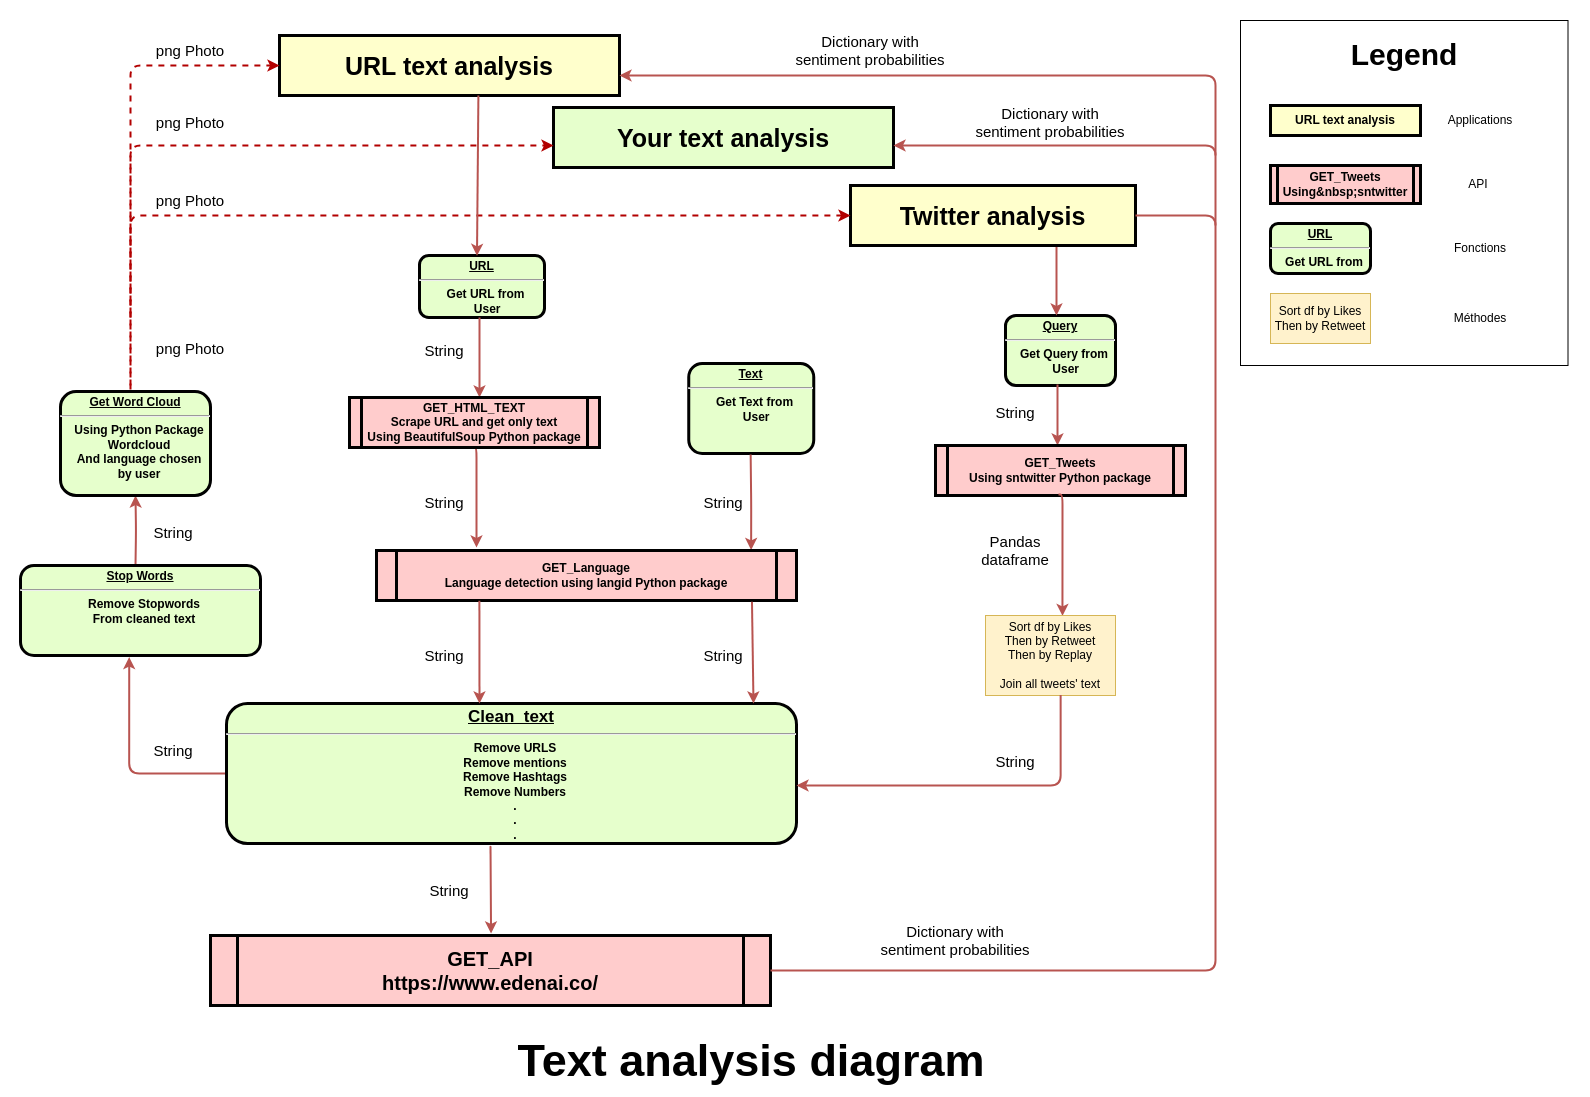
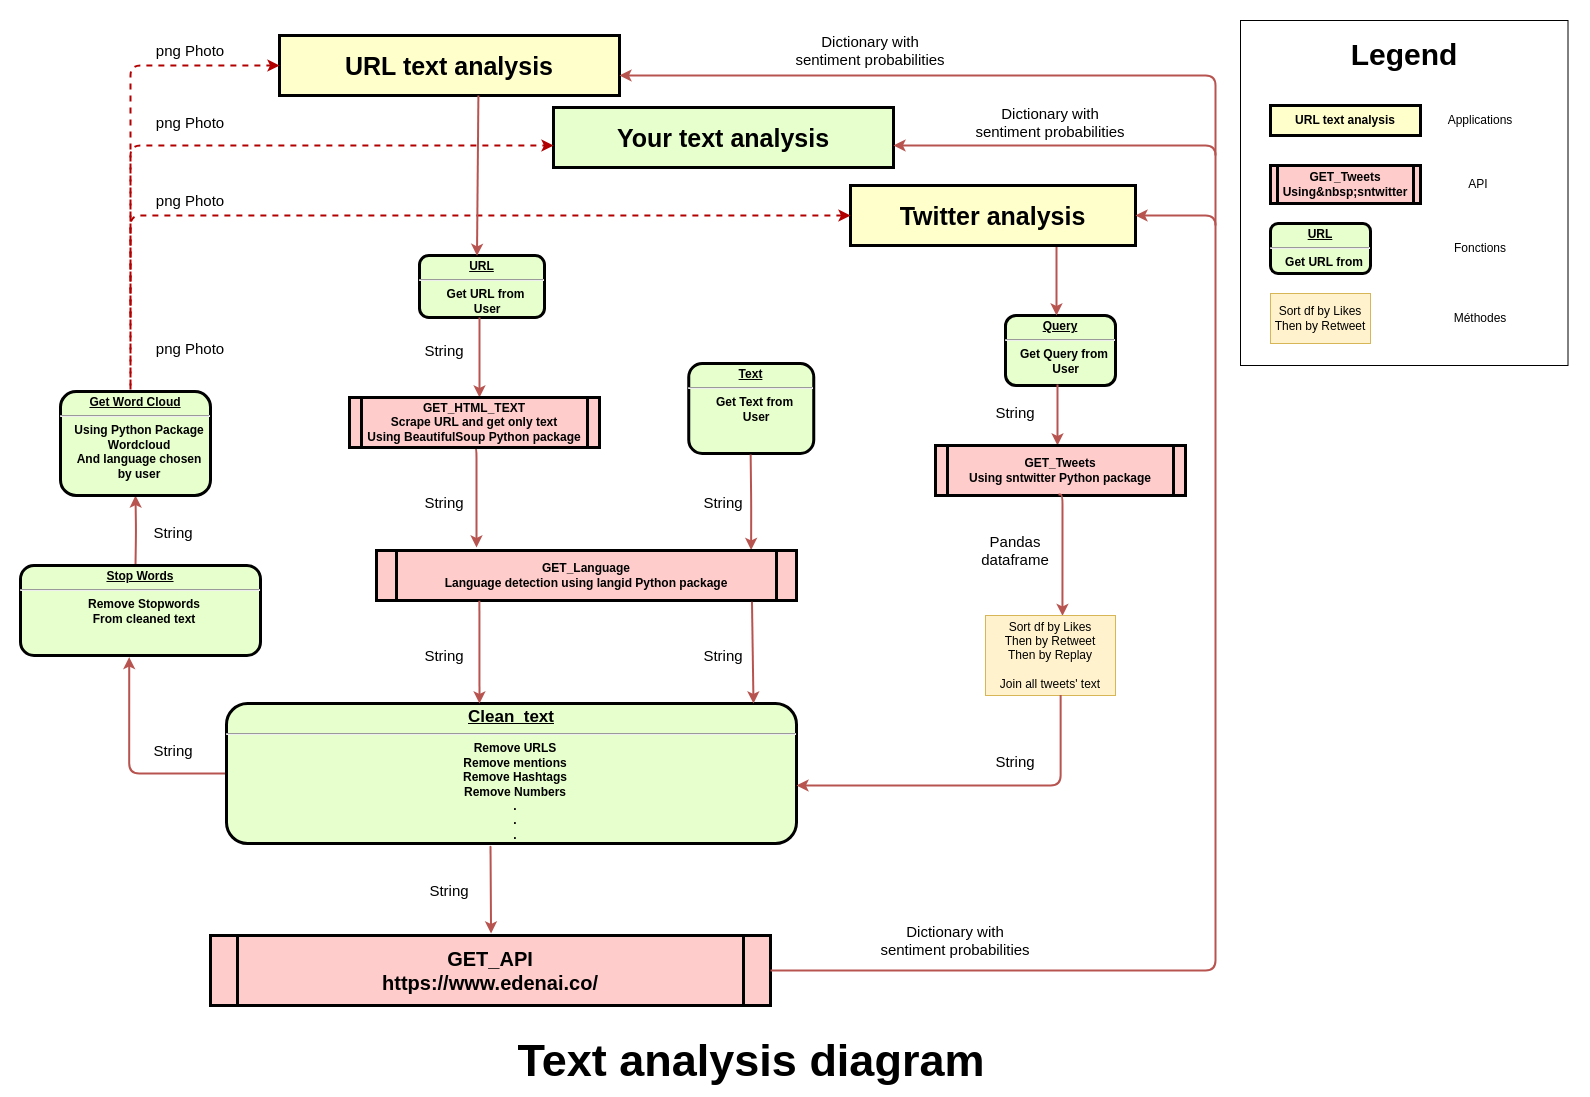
edge "Twitter analysis" -- "GET_API https://www.edenai.co/": arrowhead none -> classic
